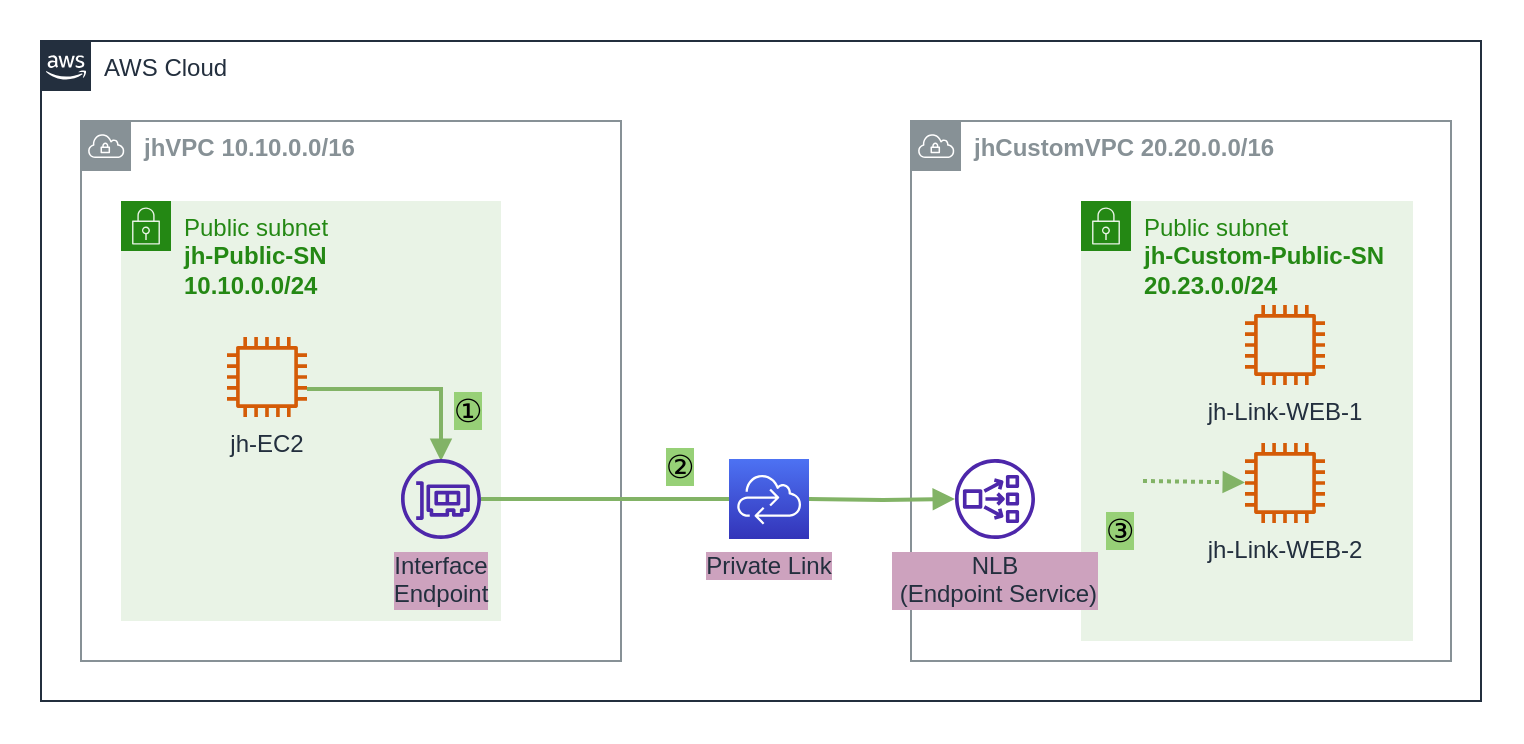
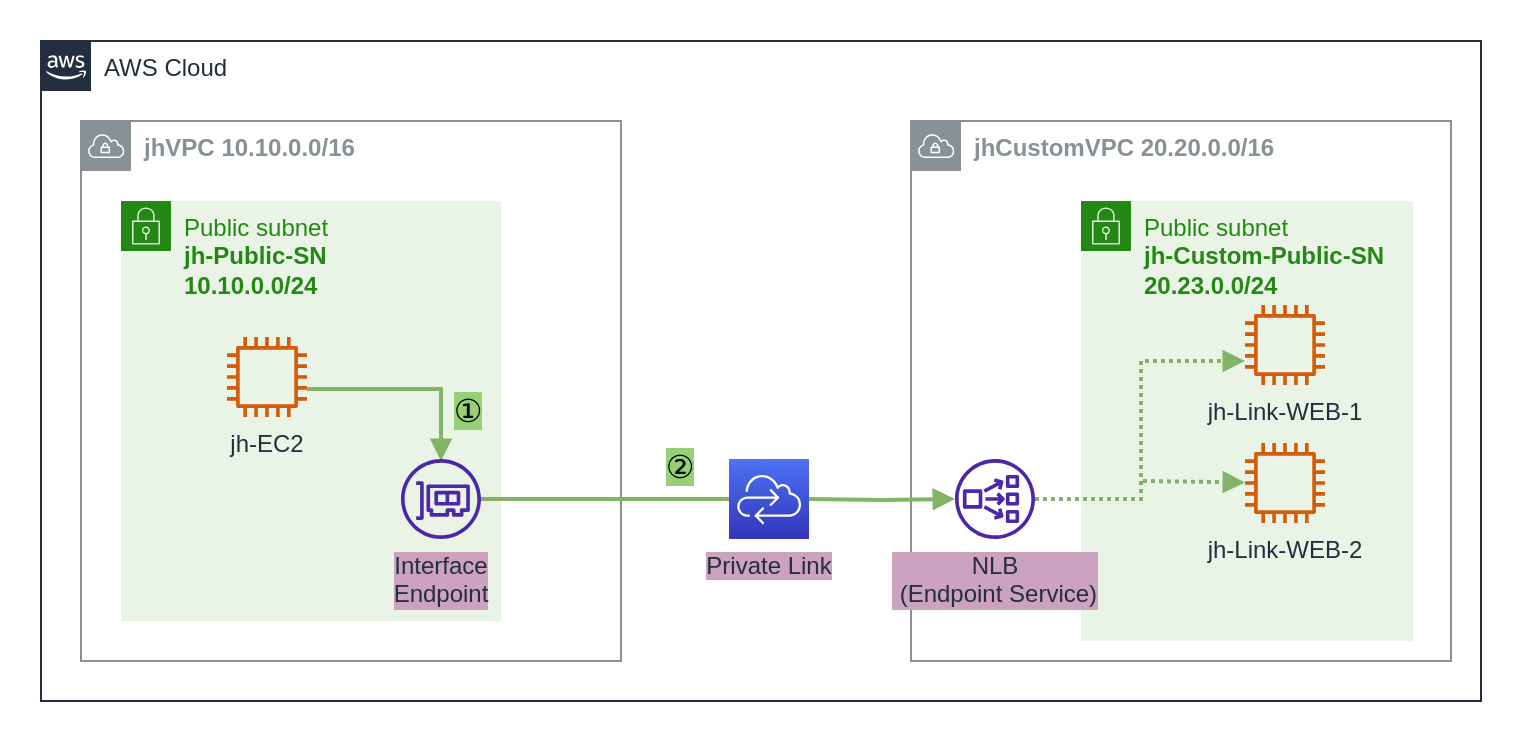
edge "NLB (Endpoint Service)" -> "jh-Link-WEB-1": added
node "③": removed
